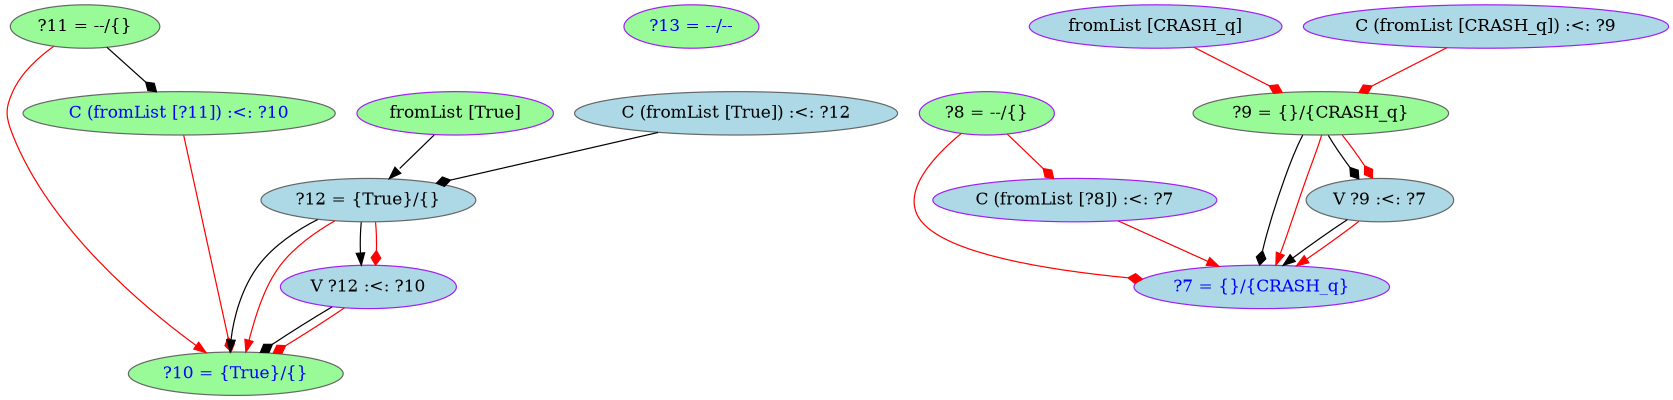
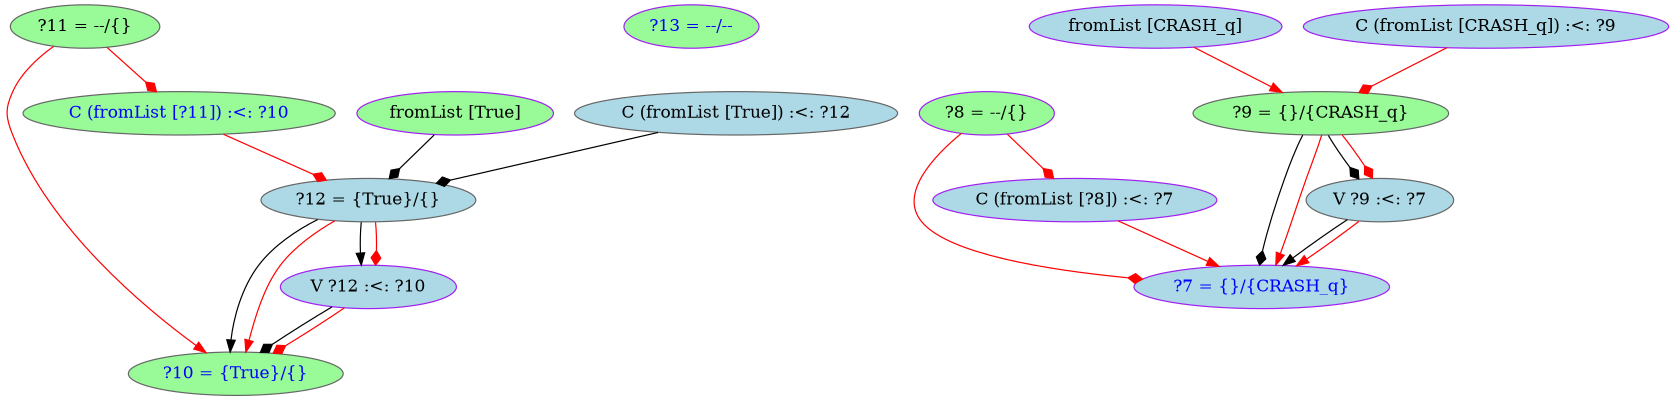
edge "?11 = --/{}" -> "C (fromList [?11]) :<: ?10": color black -> red
edge "fromList [CRASH_q]" -> "?9 = {}/{CRASH_q}": arrowhead diamond -> normal
edge "fromList [True]" -> "?12 = {True}/{}": arrowhead normal -> diamond
edge "C (fromList [?11]) :<: ?10" -> "?10 = {True}/{}": now "C (fromList [?11]) :<: ?10" -> "?12 = {True}/{}"
